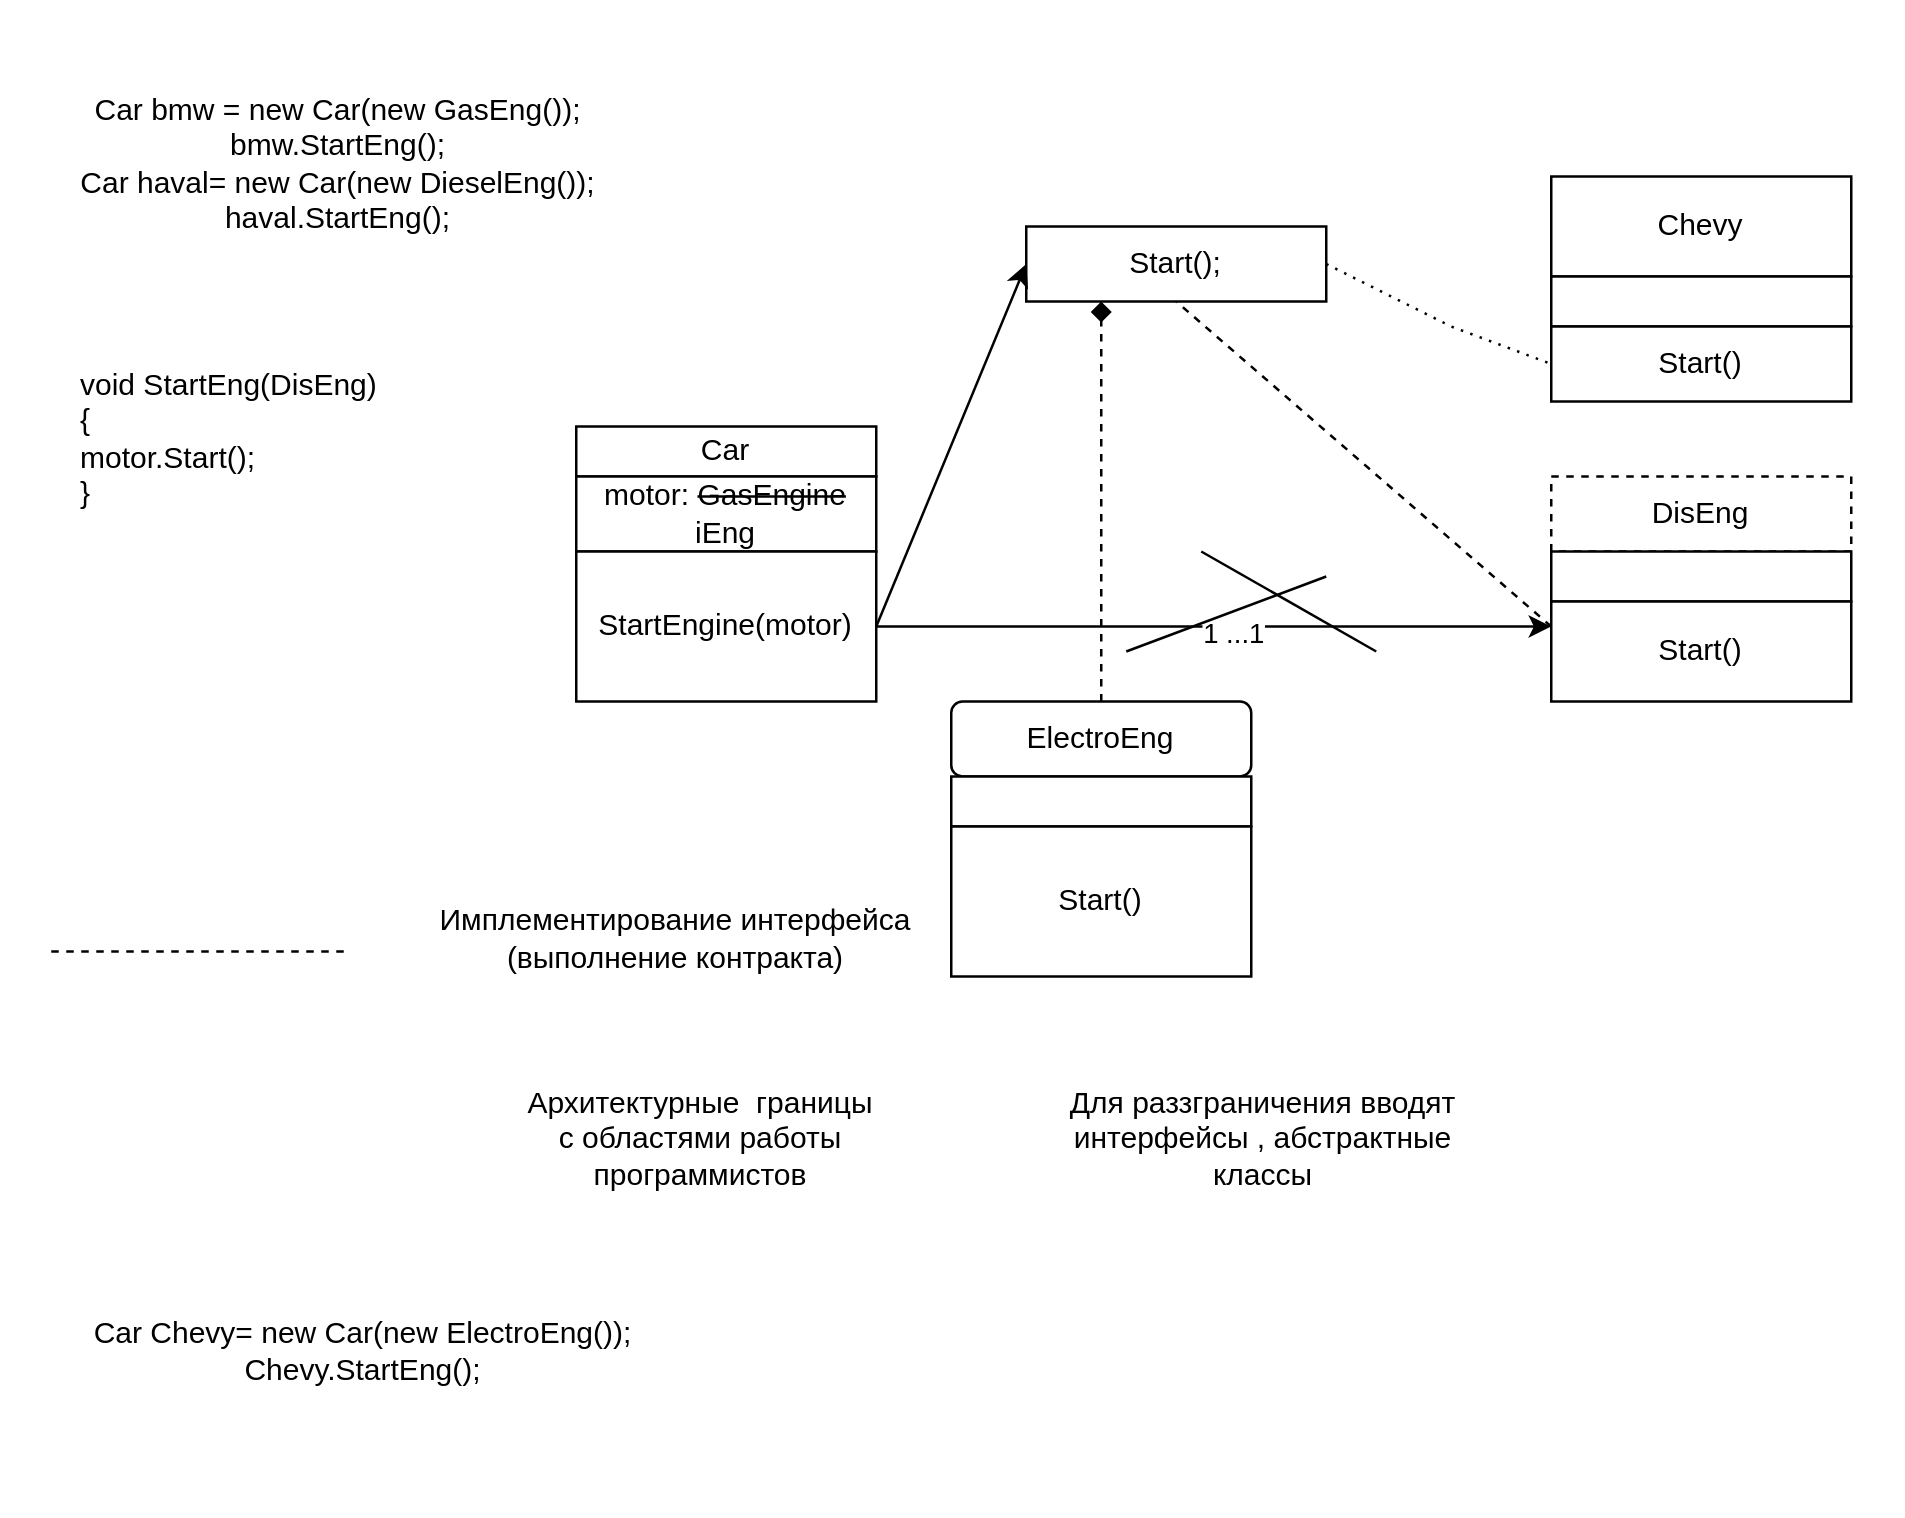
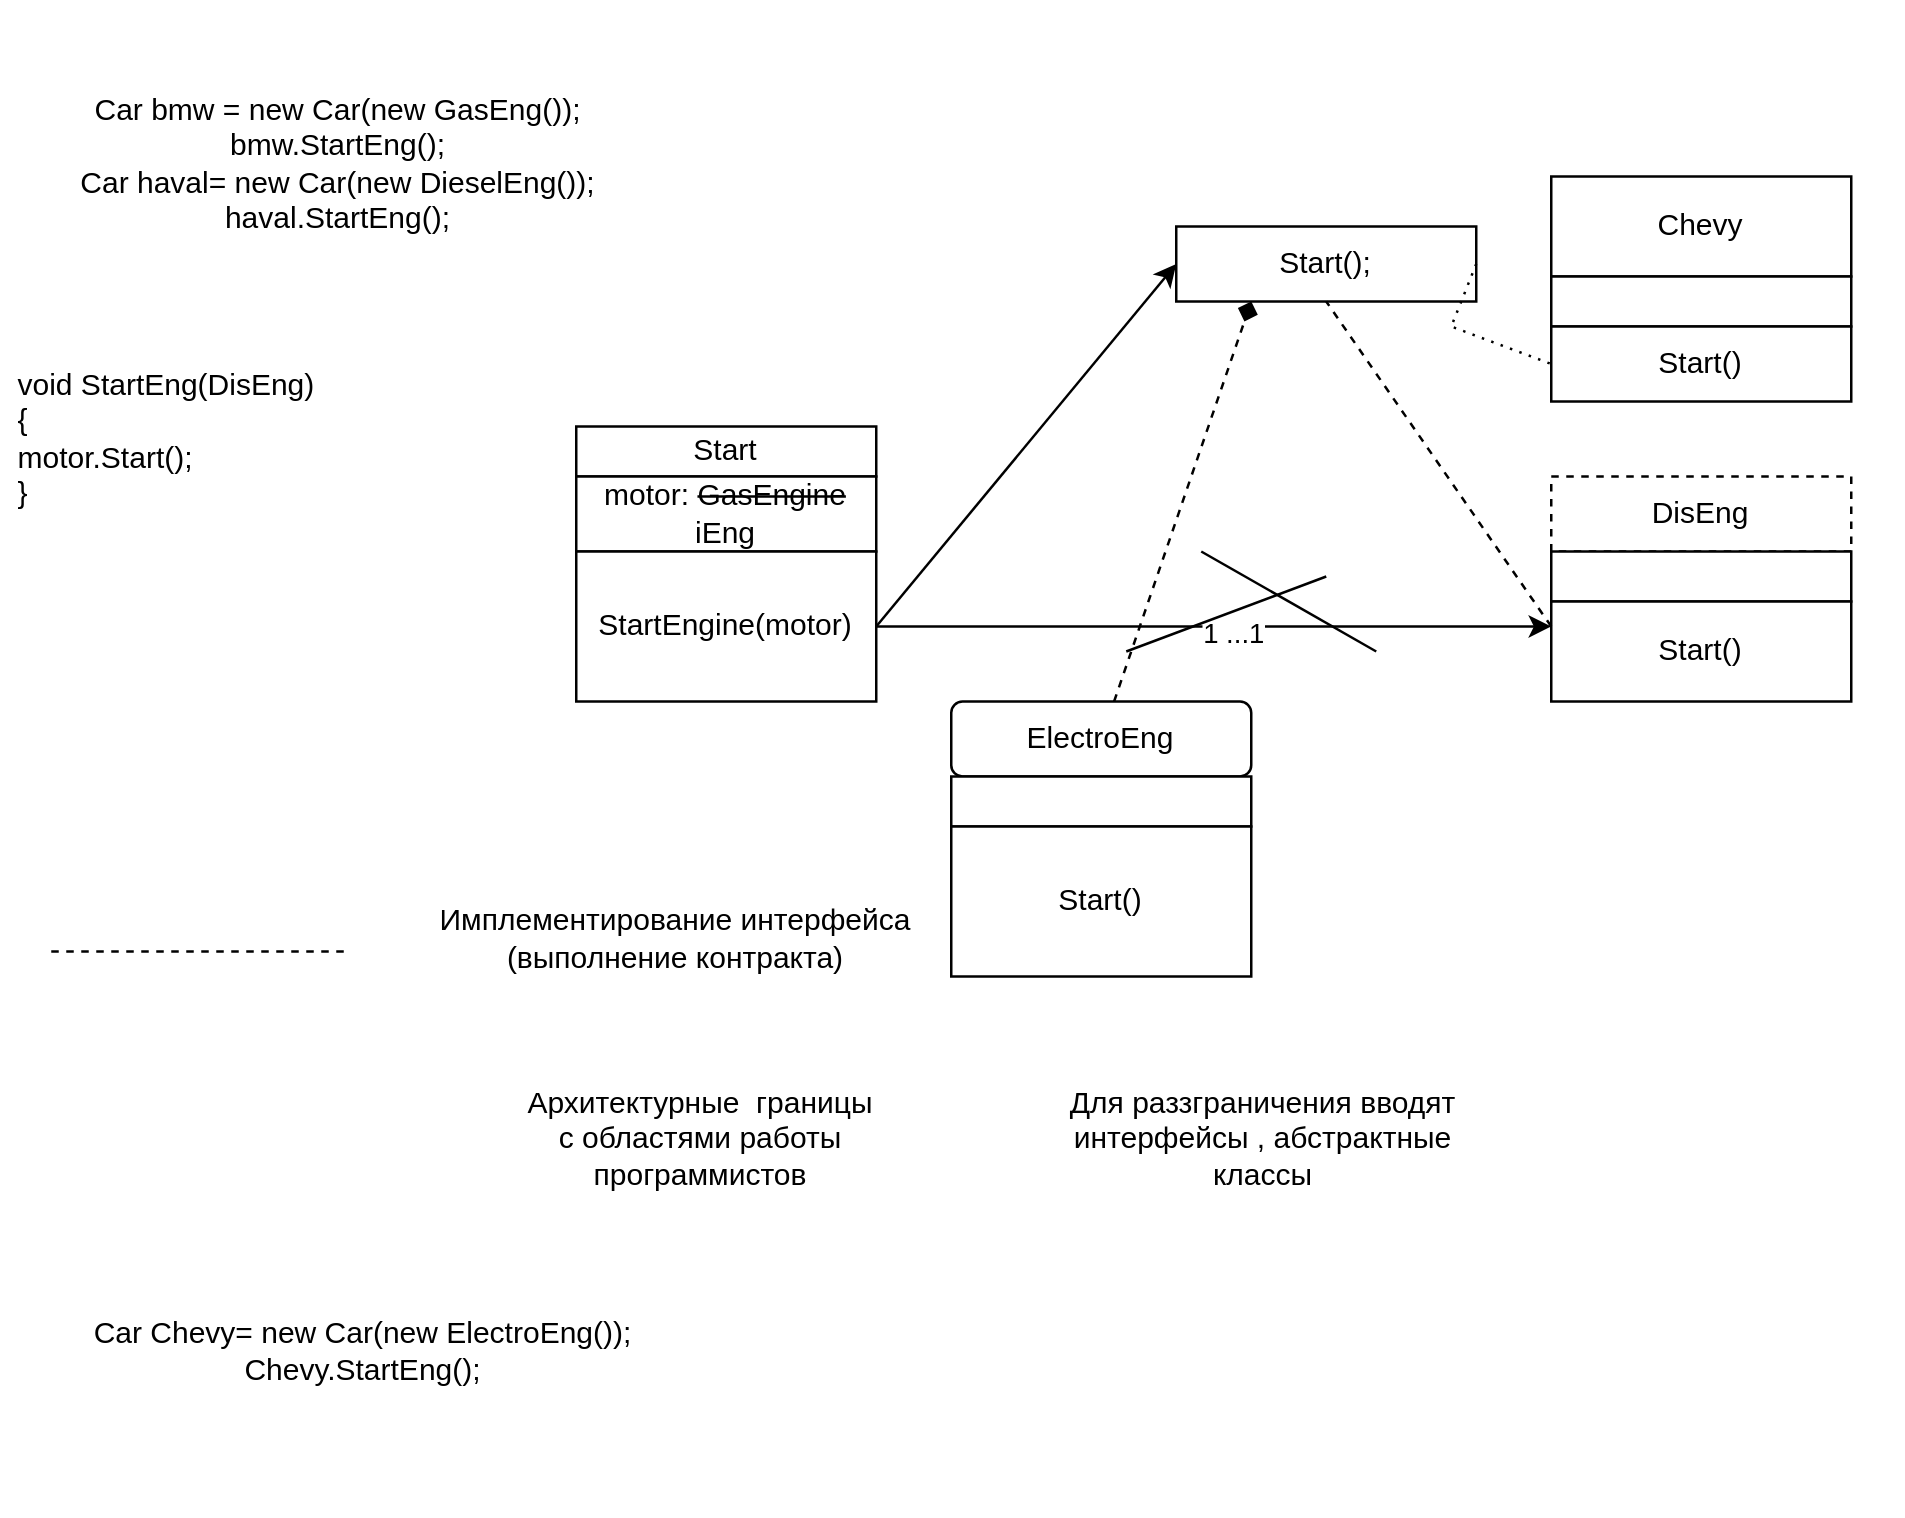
node "Start();": moved (1176, 264) -> (1326, 264)
node "void StartEng(DisEng) { motor.Start(); }": moved (251, 439) -> (189, 439)
node "Car": label "Car" -> "Start"
